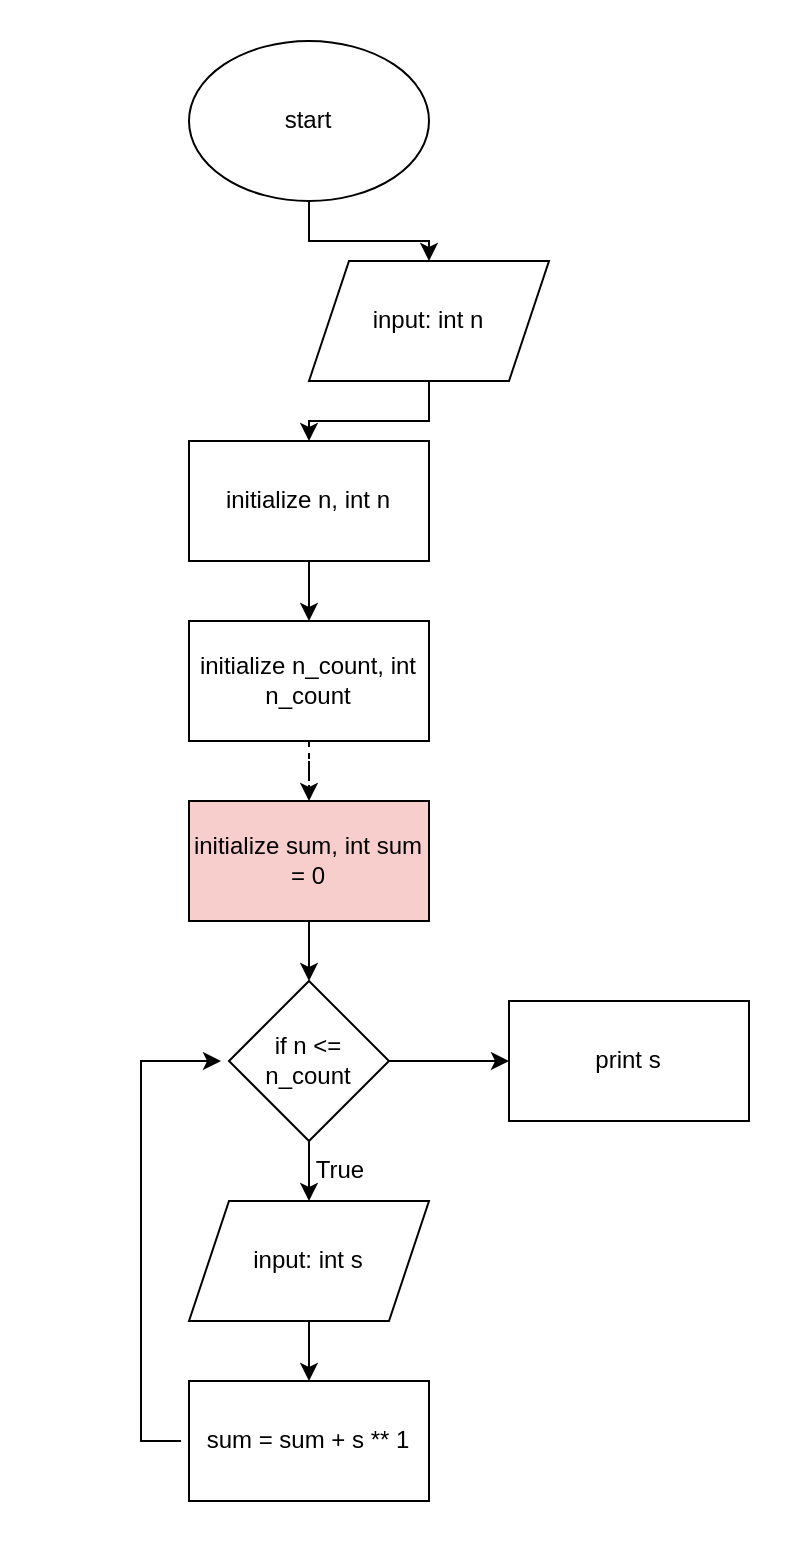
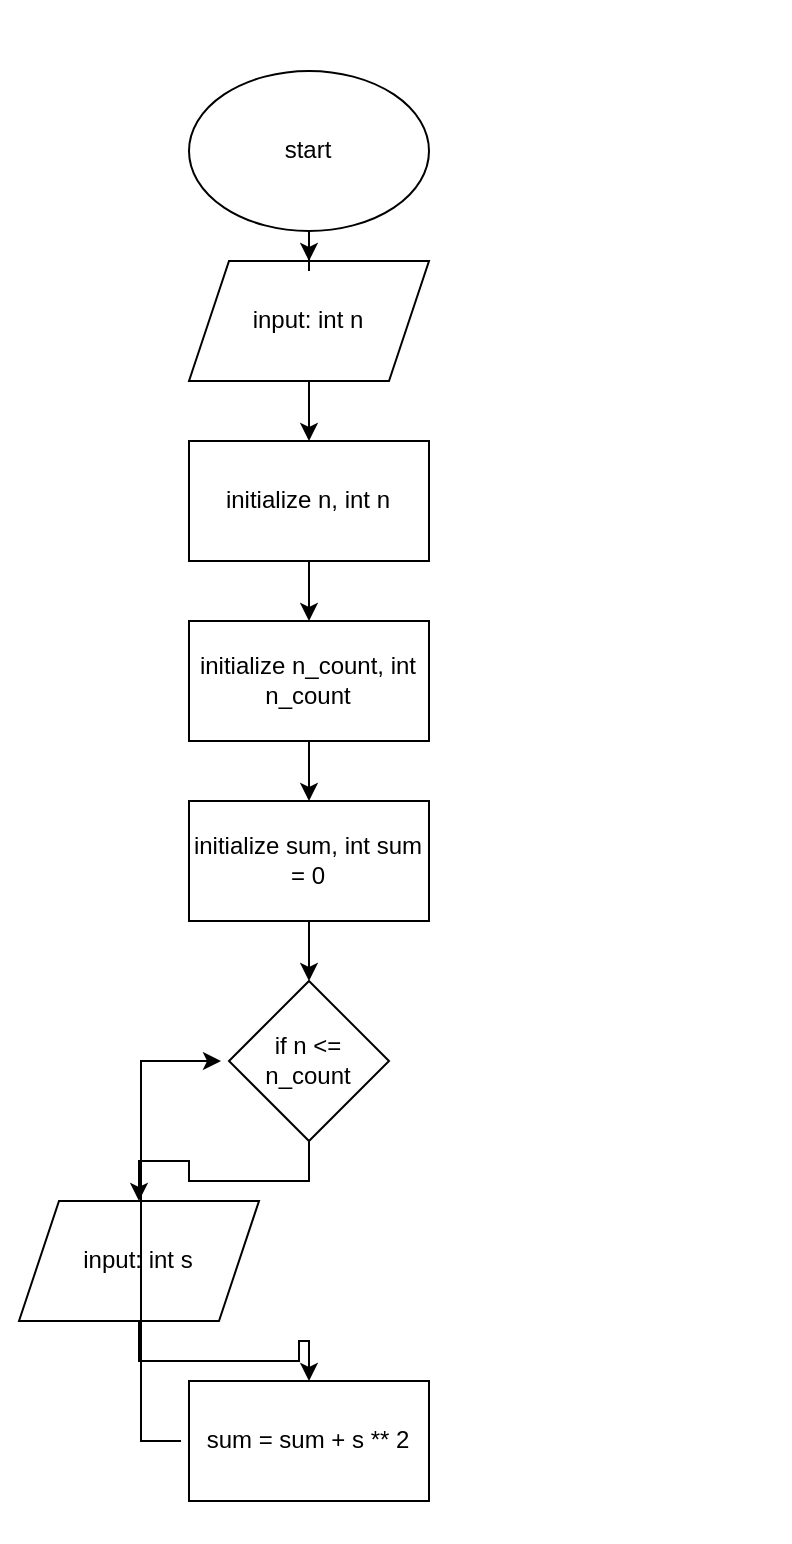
node "start": moved (309, 121) -> (309, 151)
node "input: int n": moved (429, 321) -> (309, 321)
edge "initialize n_count, int n_count" -> "initialize sum, int sum = 0": style dashed -> solid
node "initialize sum, int sum = 0": fillcolor #f8cecc -> #ffffff
edge "if n <= n_count" -> "print s": removed
node "print s": removed
node "True": removed
node "input: int s": moved (309, 1261) -> (139, 1261)
node "sum = sum + s ** 1": label "sum = sum + s ** 1" -> "sum = sum + s ** 2"
